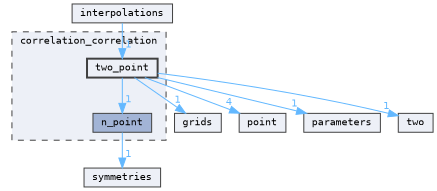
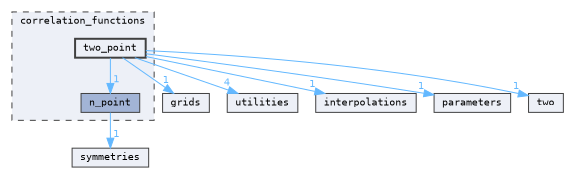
edge "interpolations" -> "two_point": reversed
cluster "correlation_correlation": label "correlation_correlation" -> "correlation_functions"
node "point": label "point" -> "utilities"
